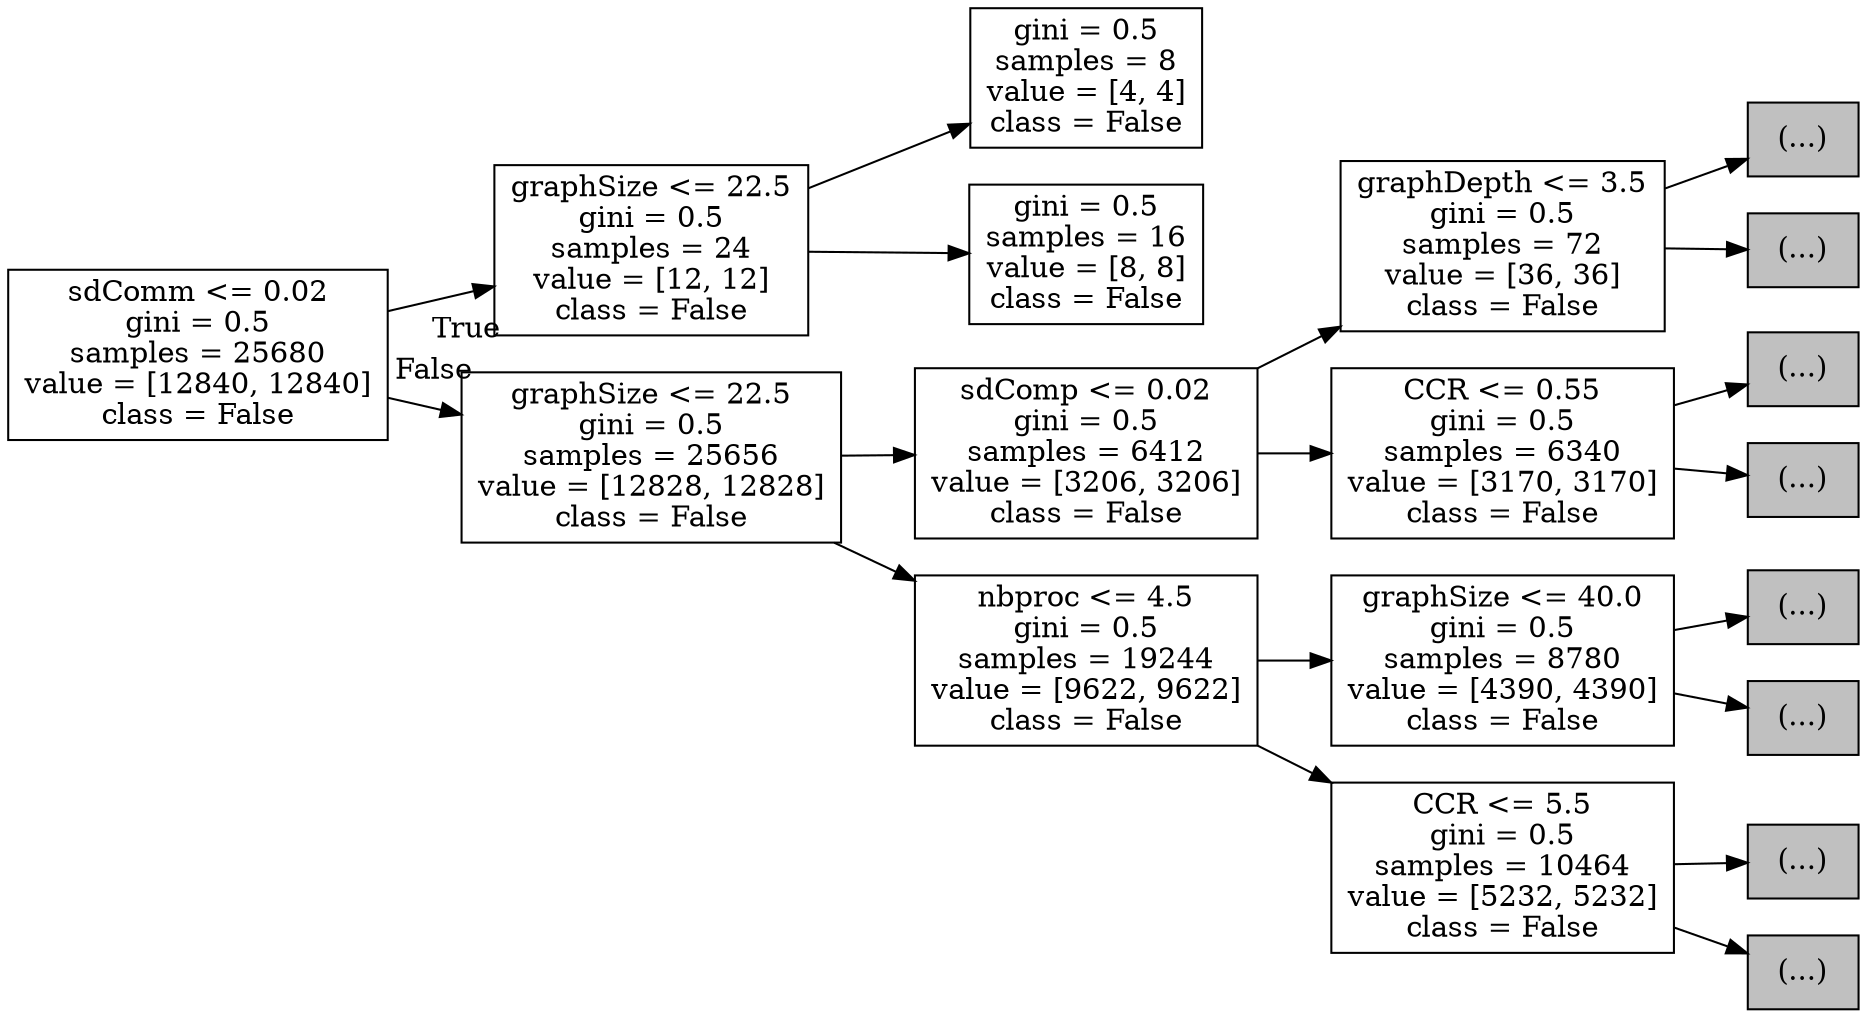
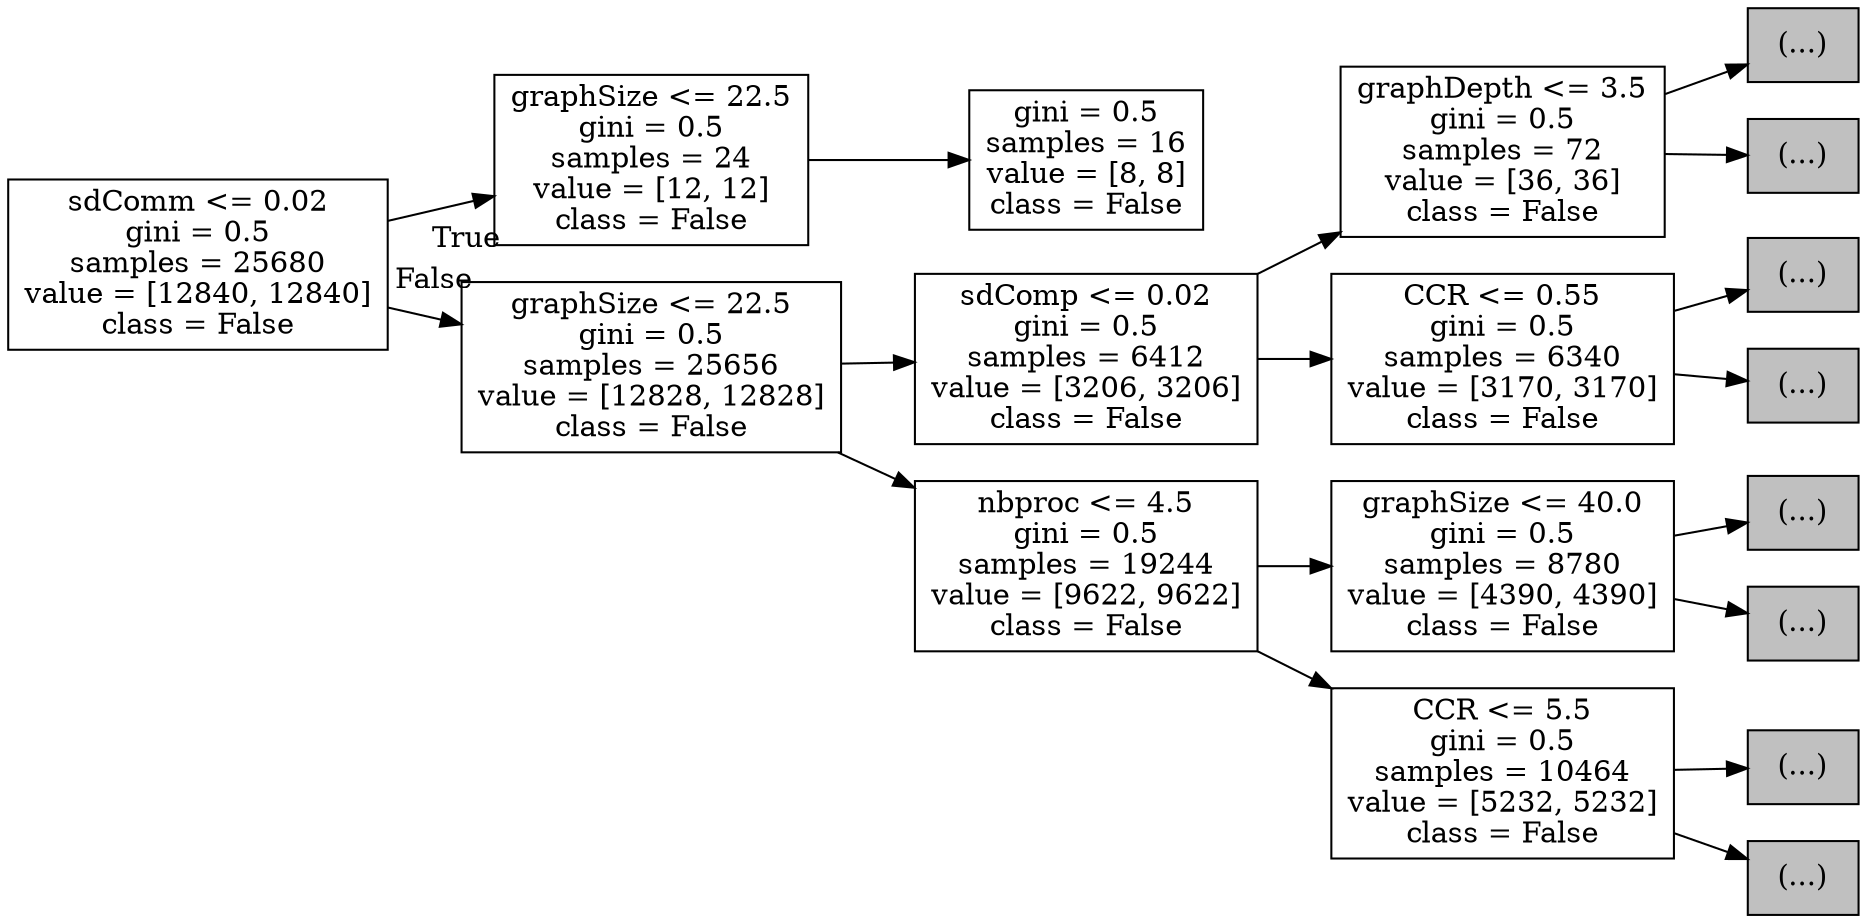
node "gini = 0.5 samples = 8 value = [4, 4] class = False": removed
